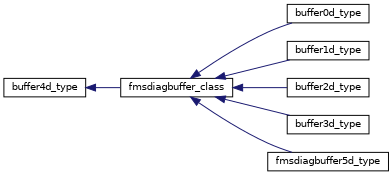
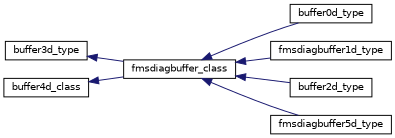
node "buffer1d_type": label "buffer1d_type" -> "fmsdiagbuffer1d_type"
node "buffer4d_type": label "buffer4d_type" -> "buffer4d_class"
edge "buffer3d_type" -> "fmsdiagbuffer_class": reversed
